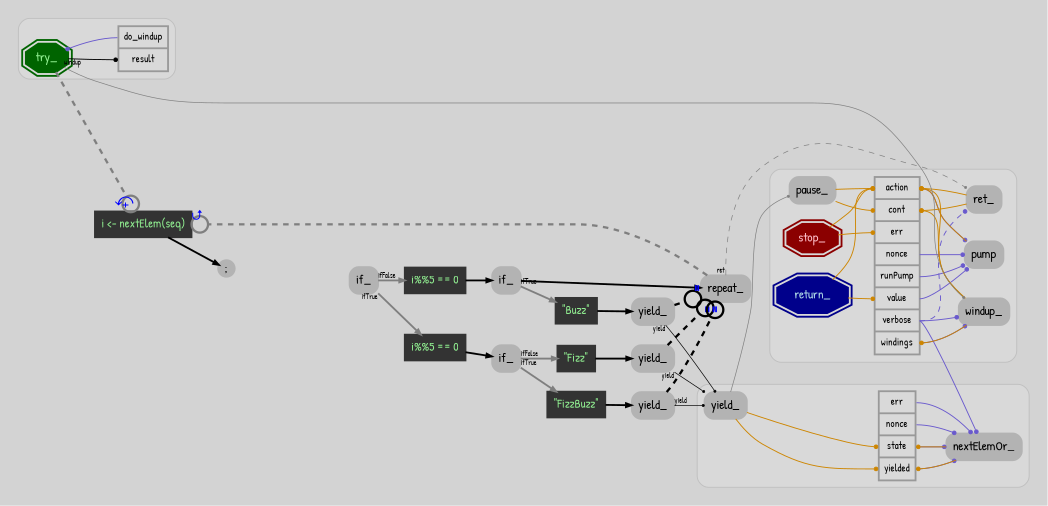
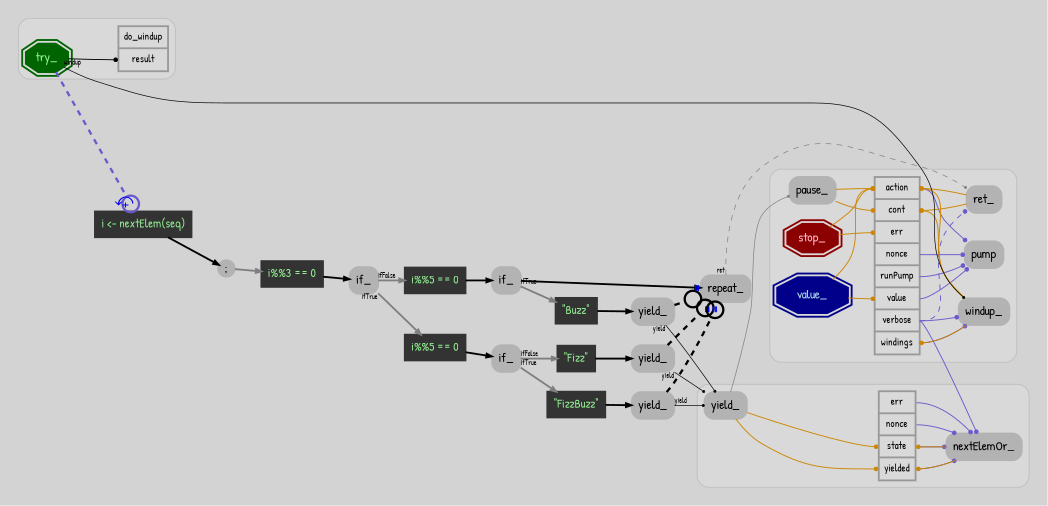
edge "do_windup" -> "try_": removed
edge "try_" -> "windup_": color gray50 -> black
edge "try_" -> "i <- nextElem(seq)": color gray50 -> slateblue3
edge "pump" -> "action": removed
edge "repeat_" -> "i <- nextElem(seq)": removed
node "i%%3 == 0": added
node "return_": label "return_" -> "value_"
